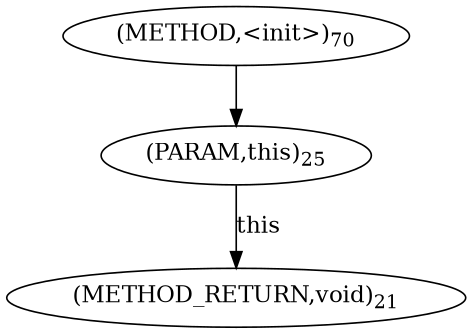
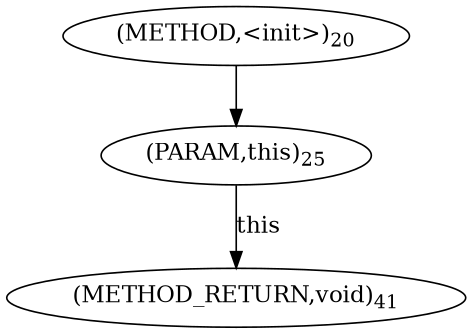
node "(METHOD,<init>)": text "70" -> "20"
node "(METHOD_RETURN,void)": text "21" -> "41"
